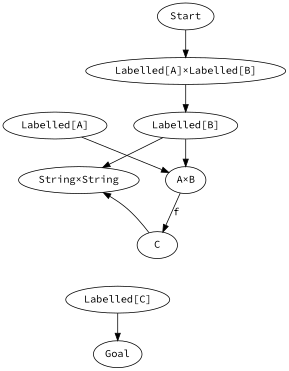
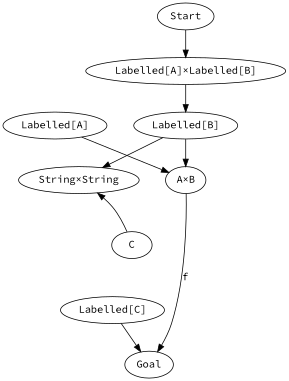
edge "A×B" -> "C": now "A×B" -> "Goal"
